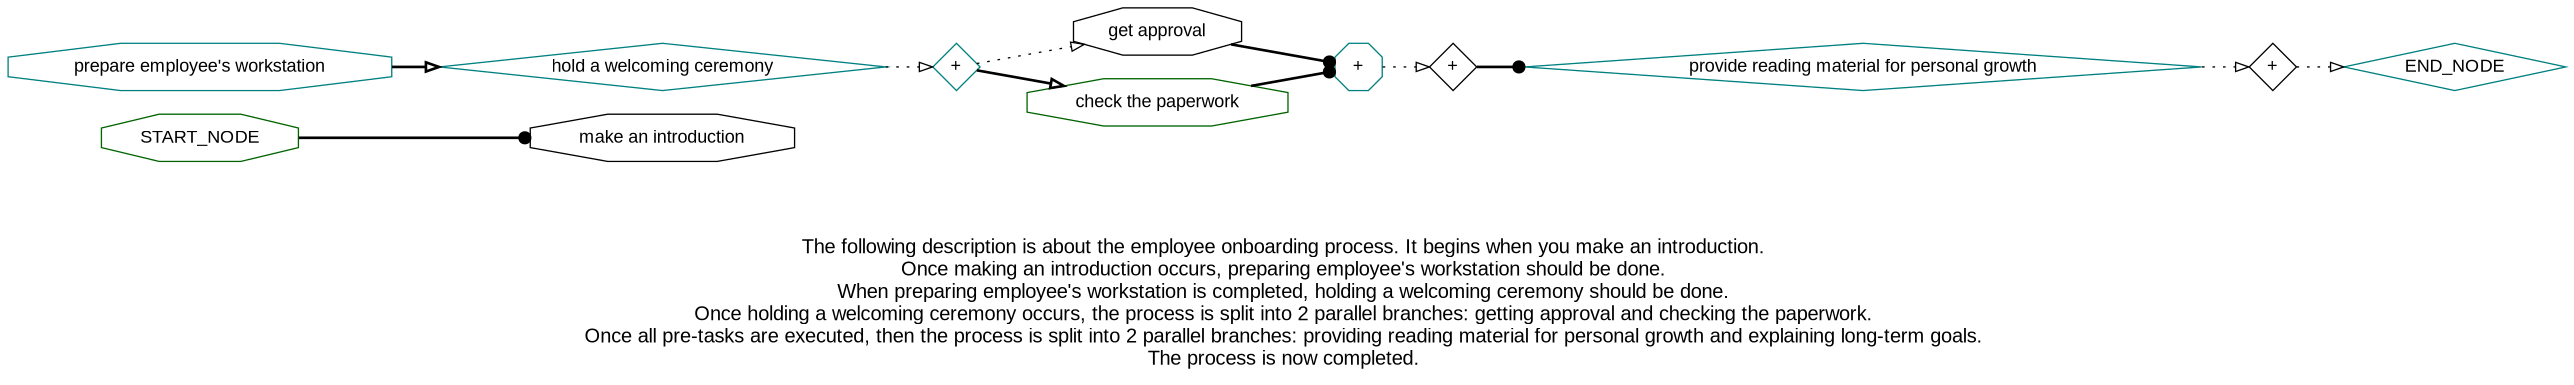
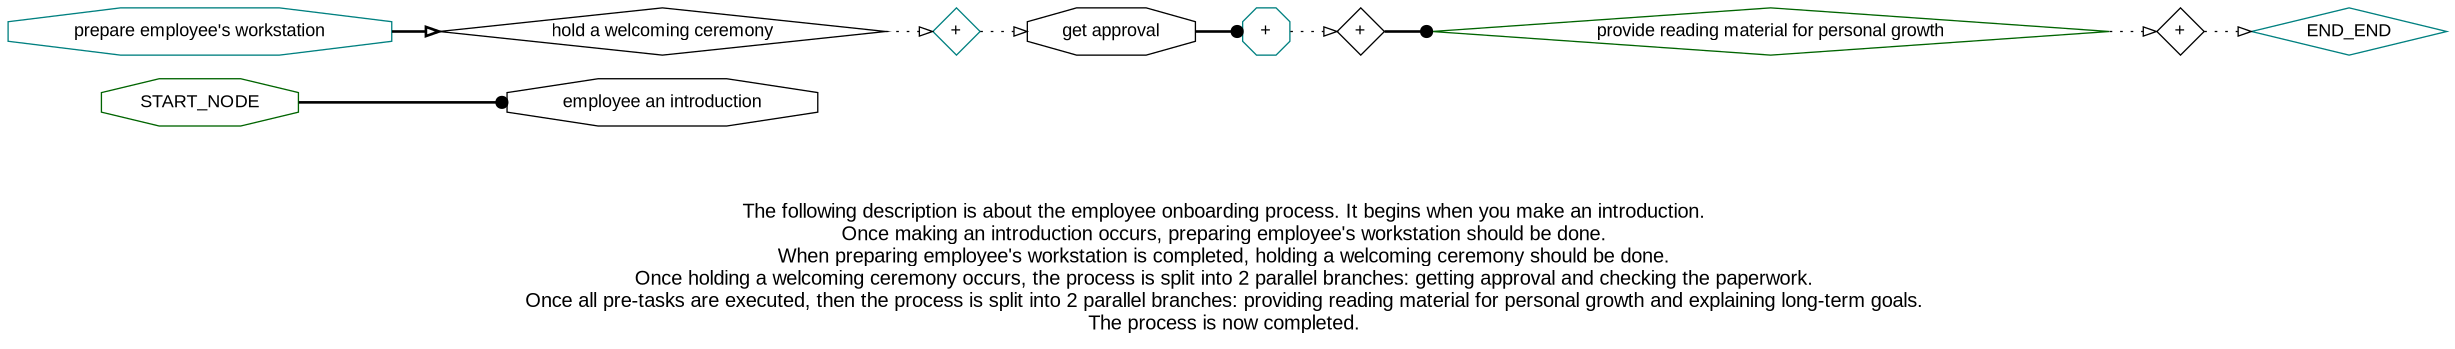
node "hold a welcoming ceremony": color teal -> black
node "provide reading material for personal growth": color teal -> darkgreen
node "END_NODE": label "END_NODE" -> "END_END"
node "check the paperwork": removed
node "make an introduction": label "make an introduction" -> "employee an introduction"
